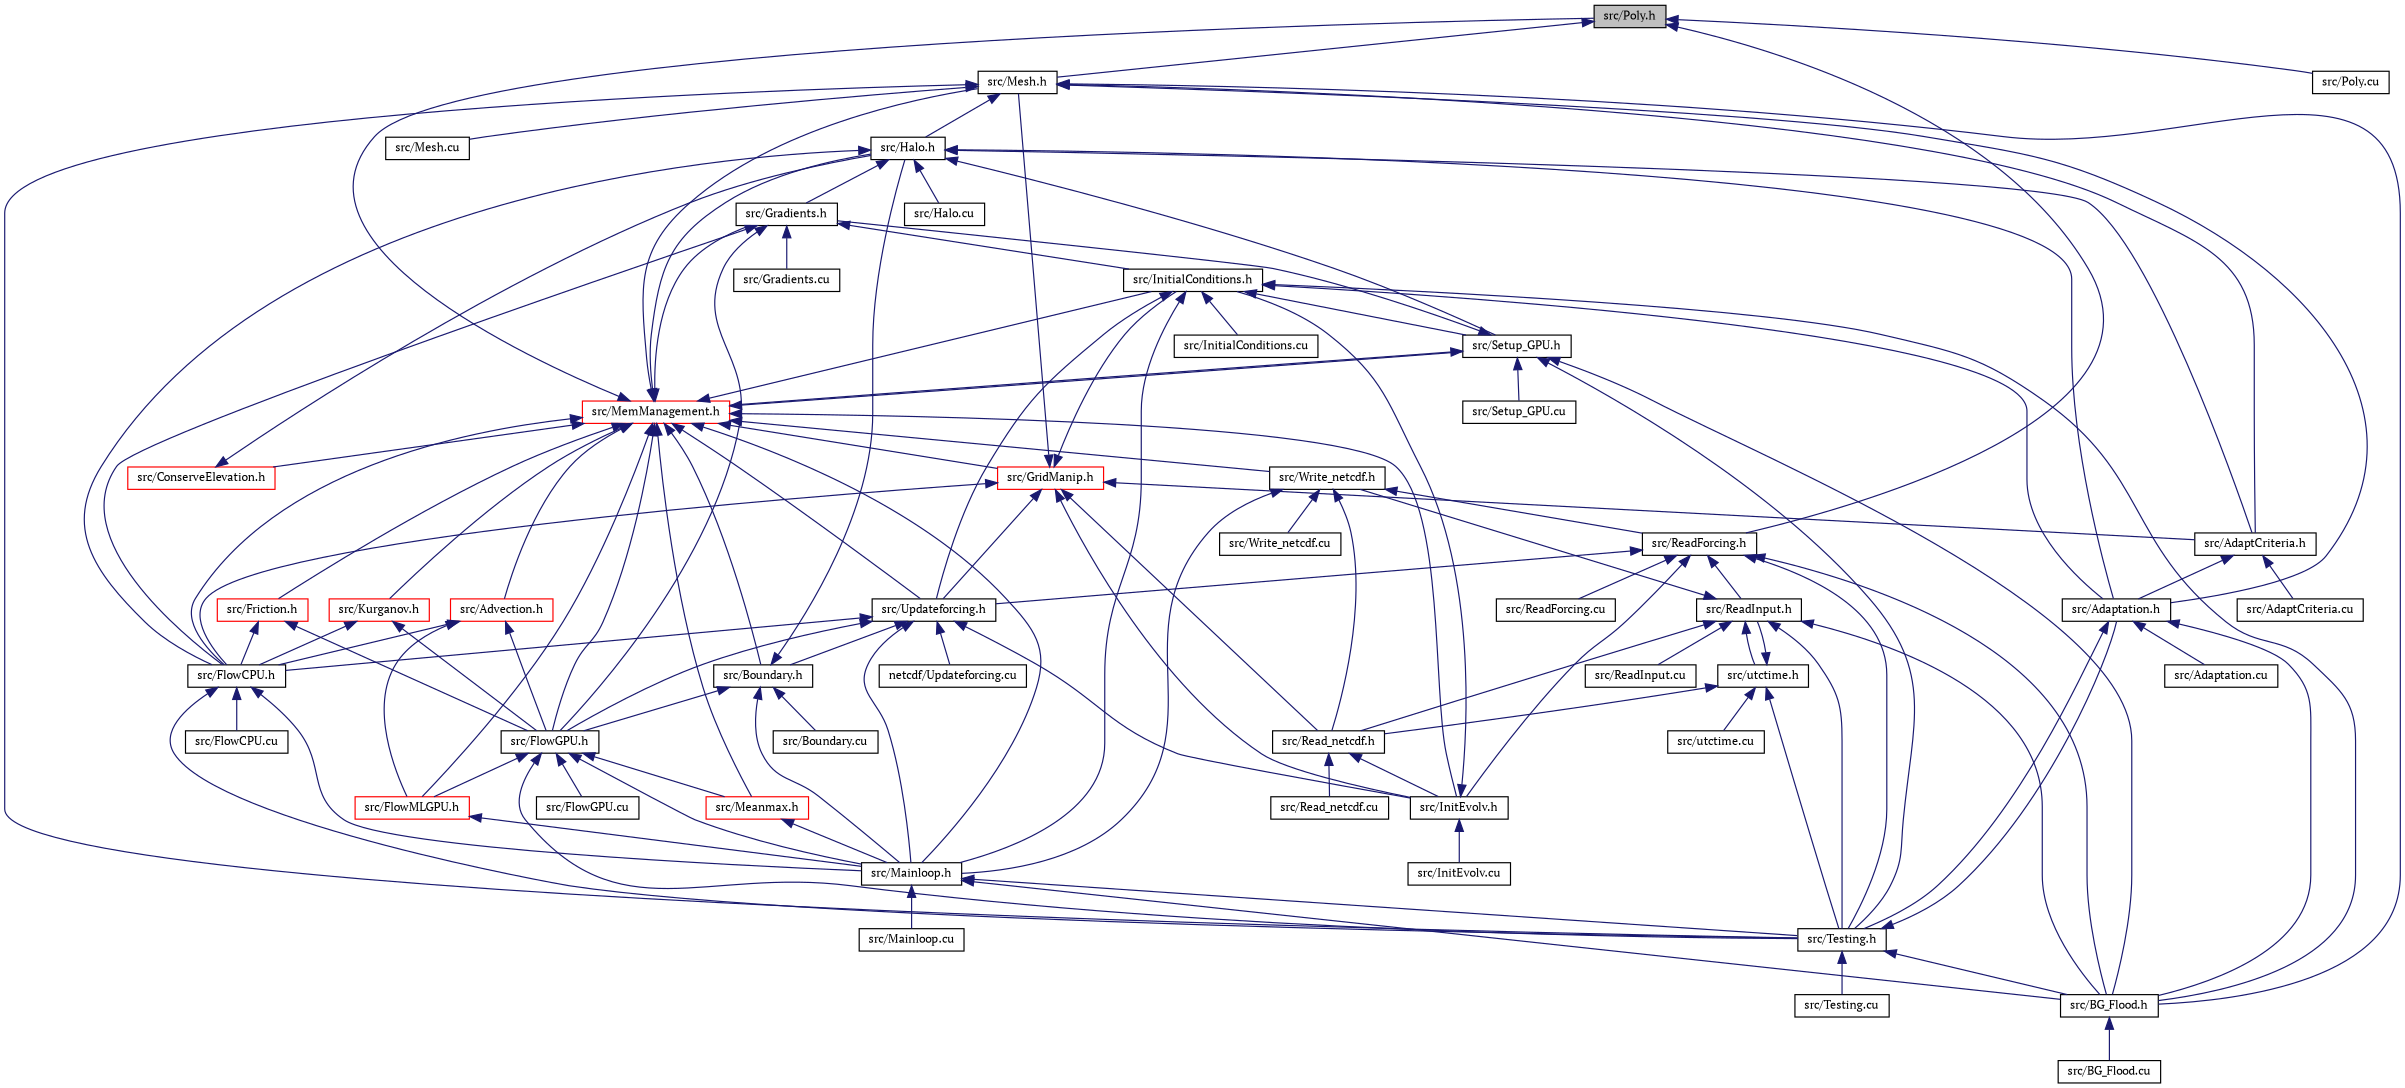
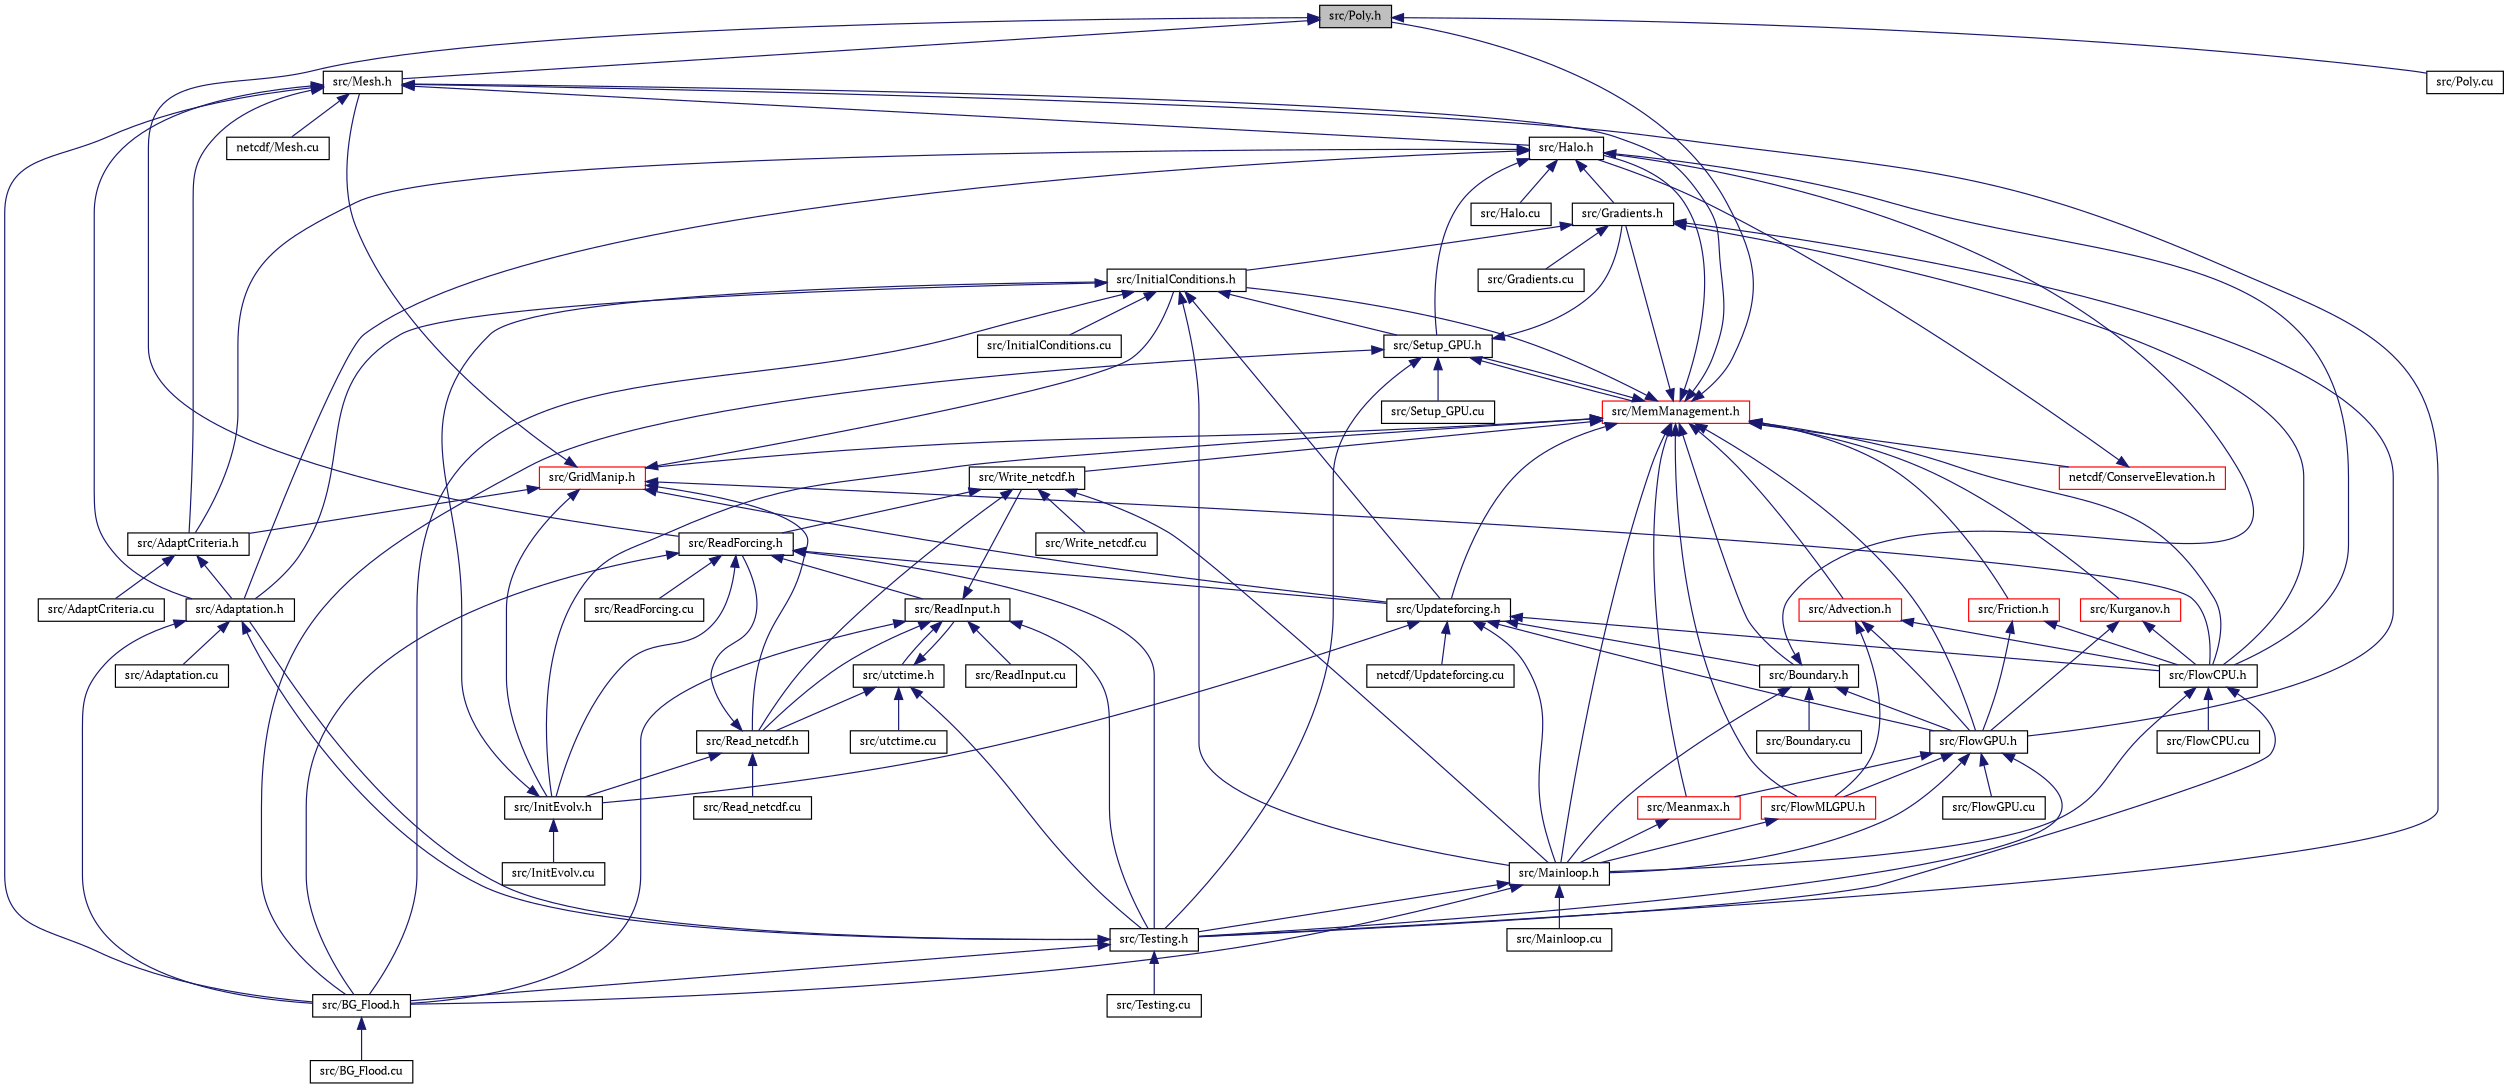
node "src/Mesh.cu": label "src/Mesh.cu" -> "netcdf/Mesh.cu"
node "src/ConserveElevation.h": label "src/ConserveElevation.h" -> "netcdf/ConserveElevation.h"
edge "src/ReadForcing.h" -> "src/Read_netcdf.h": added
